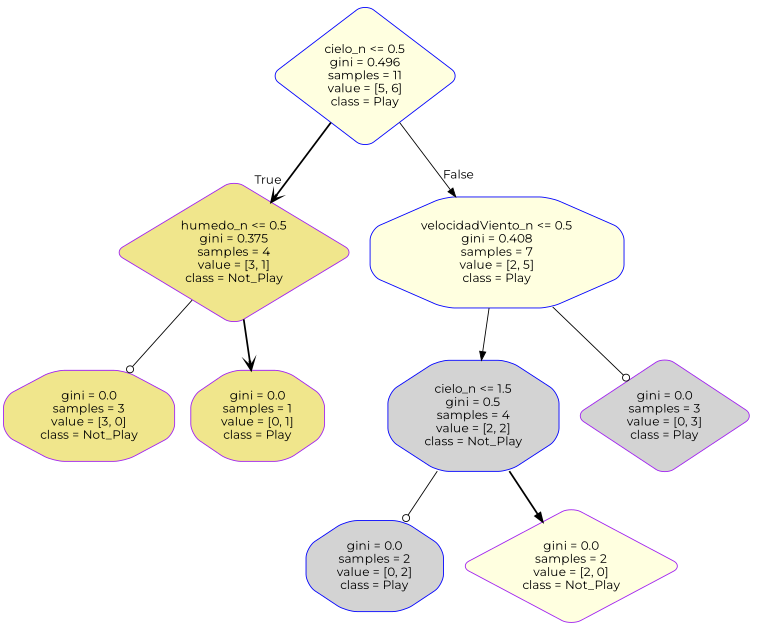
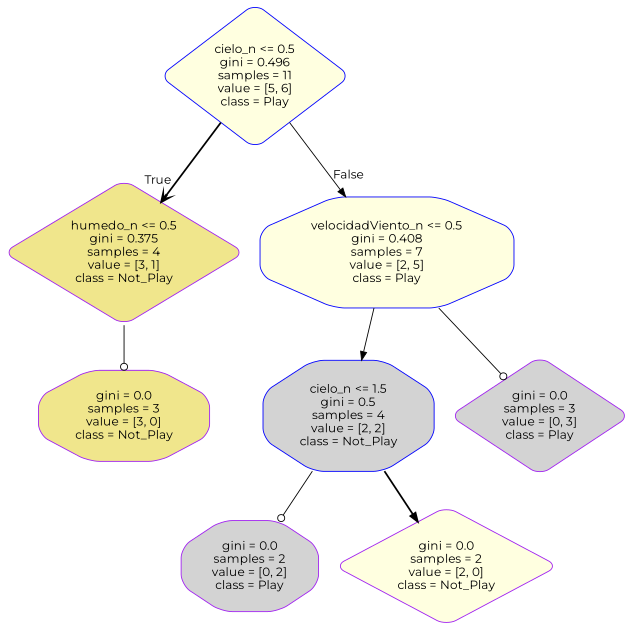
node "gini = 0.0 samples = 1 value = [0, 1] class = Play": removed
node "gini = 0.0 samples = 2 value = [0, 2] class = Play": color blue -> purple
